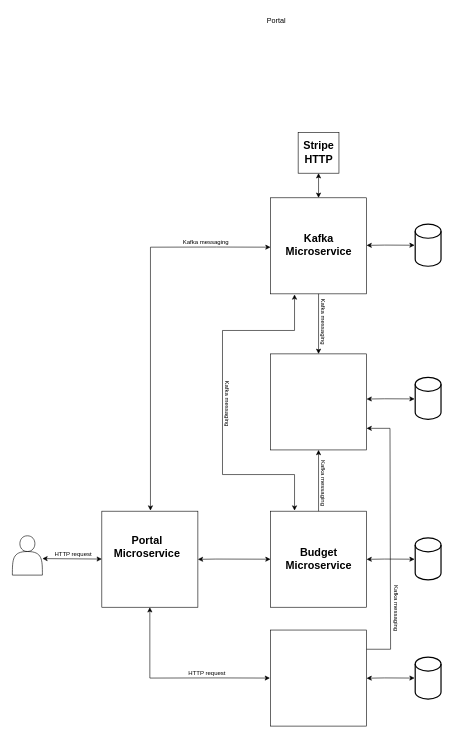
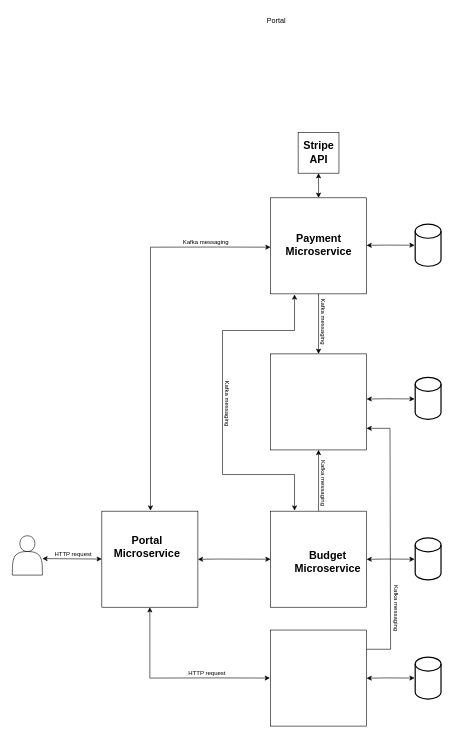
node "Stripe HTTP": label "Stripe HTTP" -> "Stripe API"
node "Kafka Microservice": label "Kafka Microservice" -> "Payment Microservice"
node "Budget Microservice": moved (318, 559) -> (327, 562)
